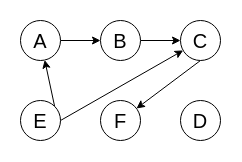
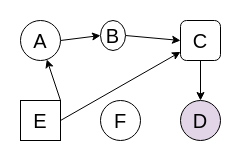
node "B": size 40x40 -> 25x30
node "C": shape ellipse -> rounded rectangle
edge "C" -> "F": now "C" -> "D"
node "E": shape ellipse -> rectangle
node "D": fillcolor #ffffff -> #e1d5e7
